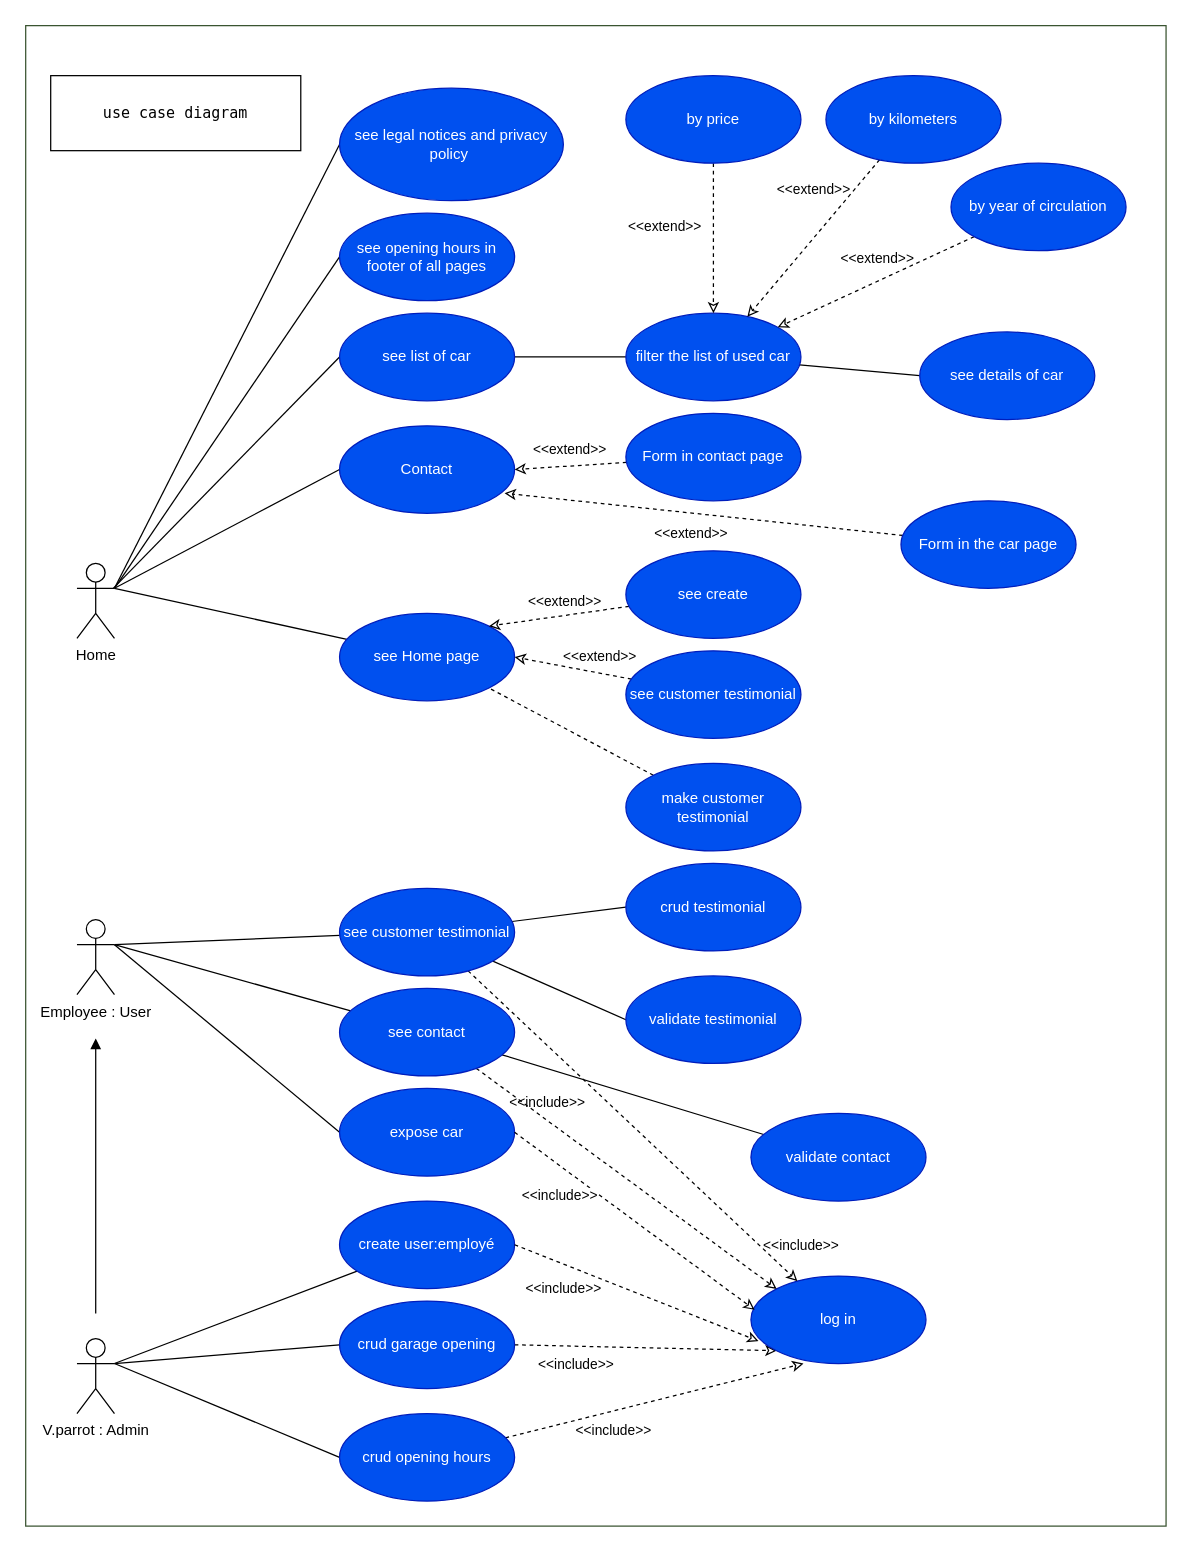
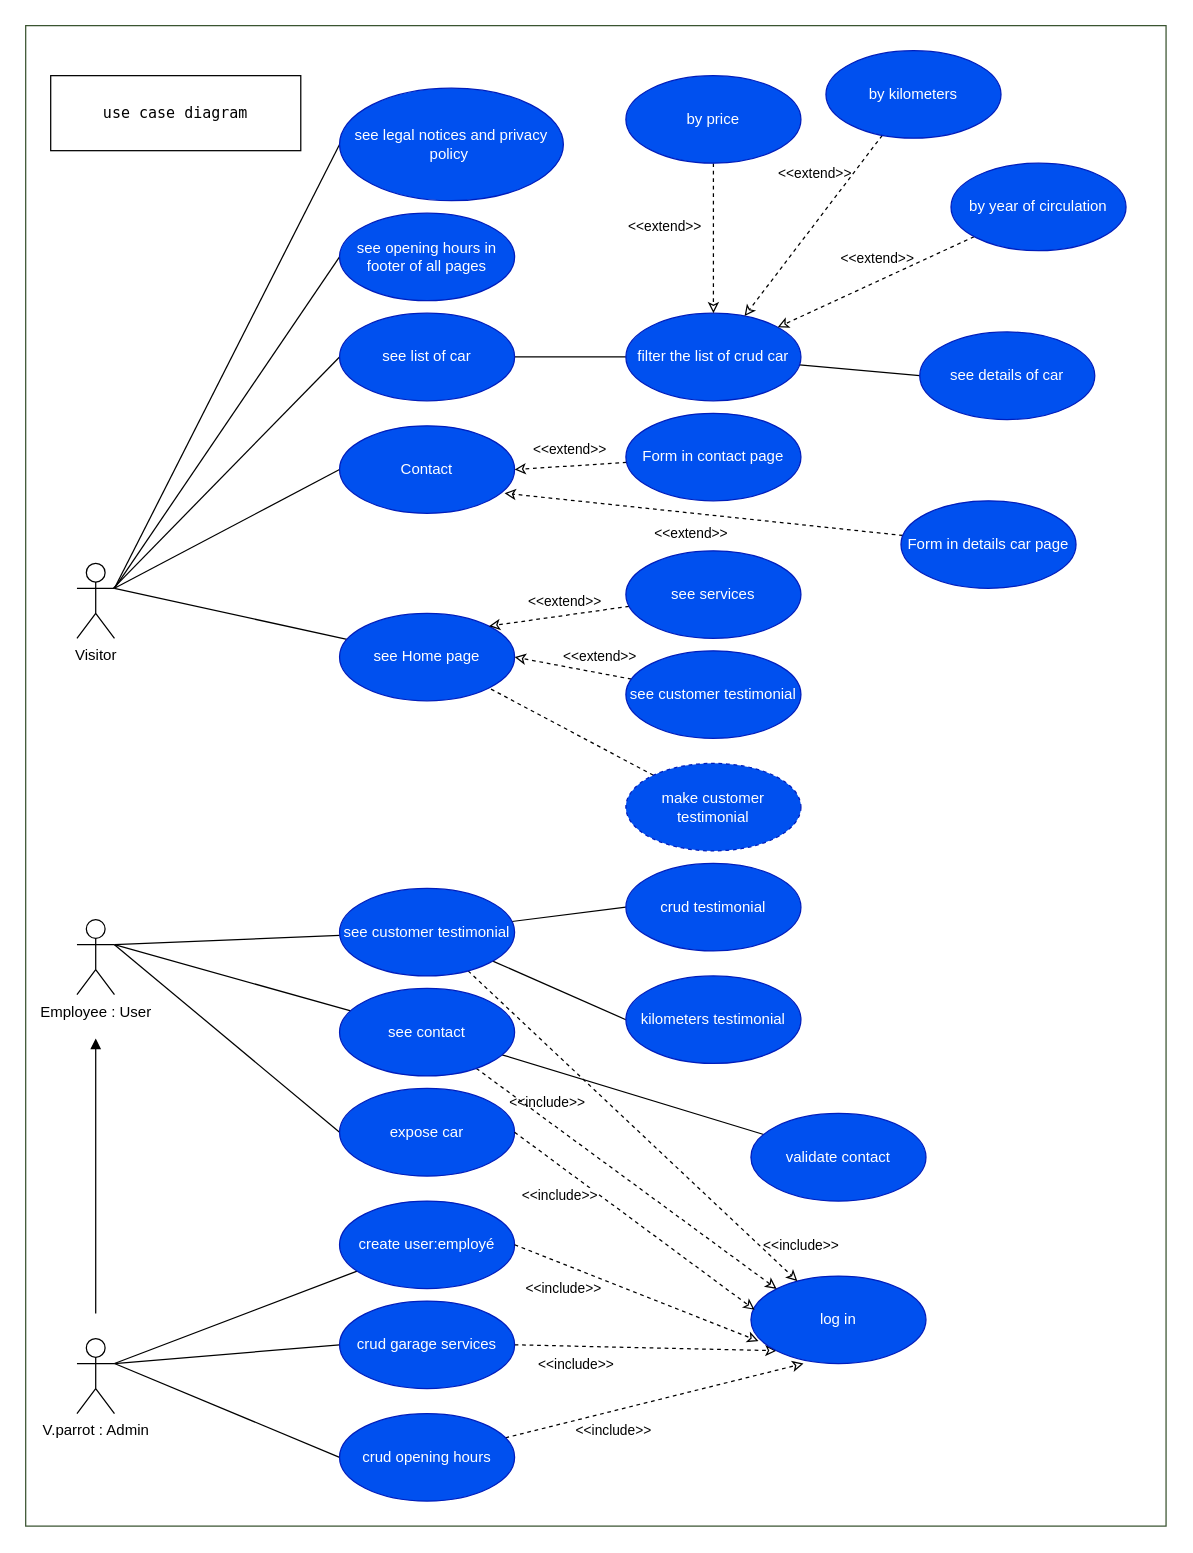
node "by kilometers": moved (913, 119) -> (913, 94)
node "filter the list of used car": label "filter the list of used car" -> "filter the list of crud car"
node "Form in the car page": label "Form in the car page" -> "Form in details car page"
node "see create": label "see create" -> "see services"
node "Home": label "Home" -> "Visitor"
node "make customer testimonial": style solid -> dashed
node "validate testimonial": label "validate testimonial" -> "kilometers testimonial"
node "crud garage opening": label "crud garage opening" -> "crud garage services"
